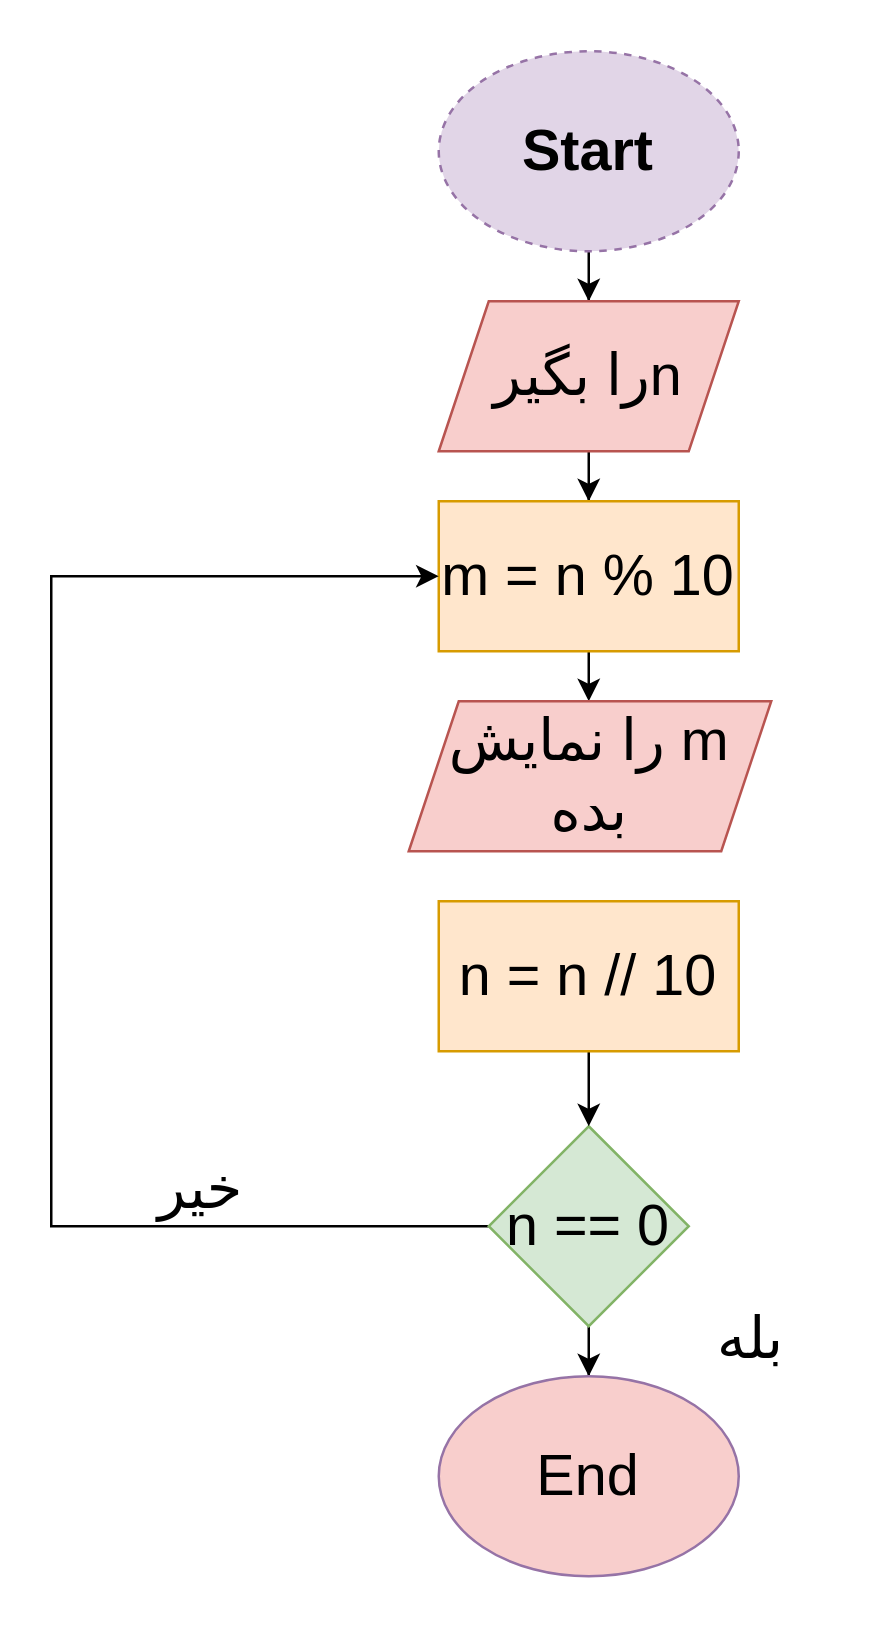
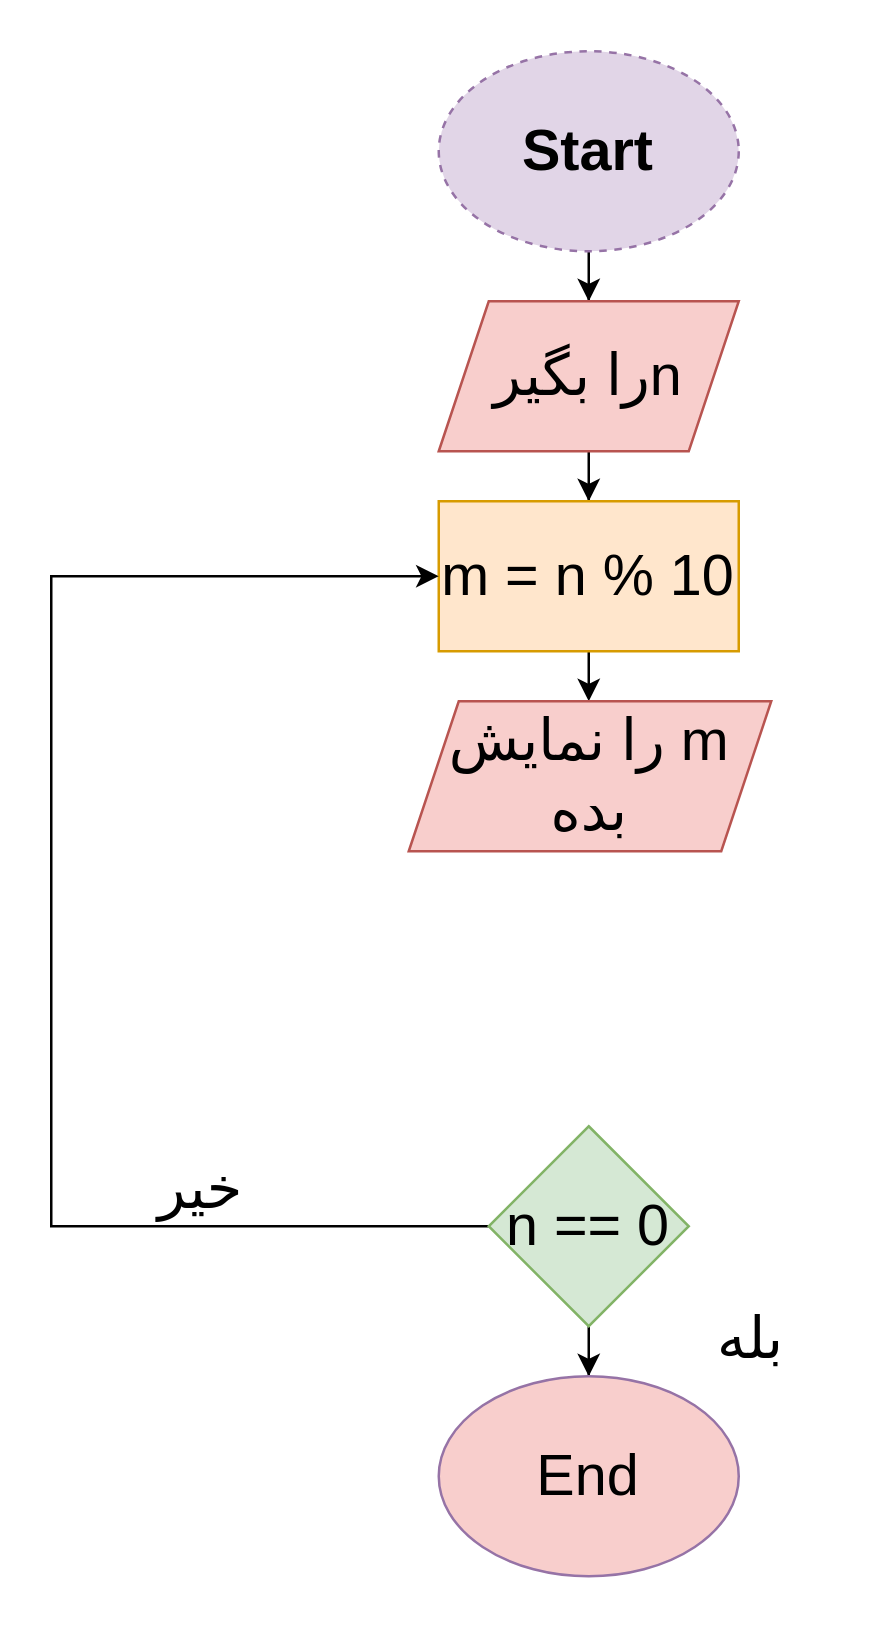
node "n = n // 10": removed
edge "n = n // 10" -> "n == 0": removed
